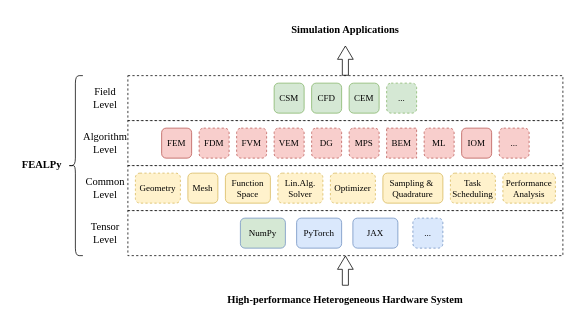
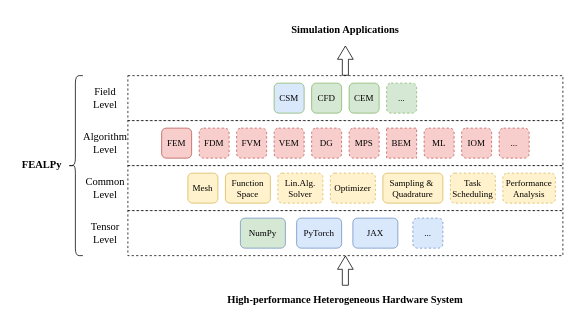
node "CSM": fillcolor #d5e8d4 -> #dae8fc
node "IOM": style solid -> dashed
node "Geometry": removed
